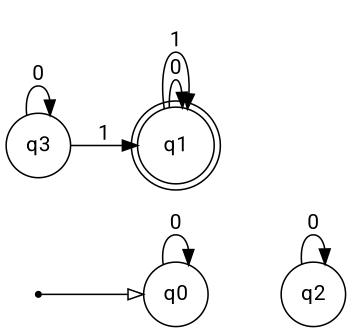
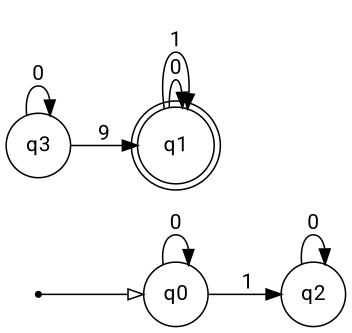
edge "q3" -> "q1": label "1" -> "9"
edge "q0" -> "q2": added, label "1"
